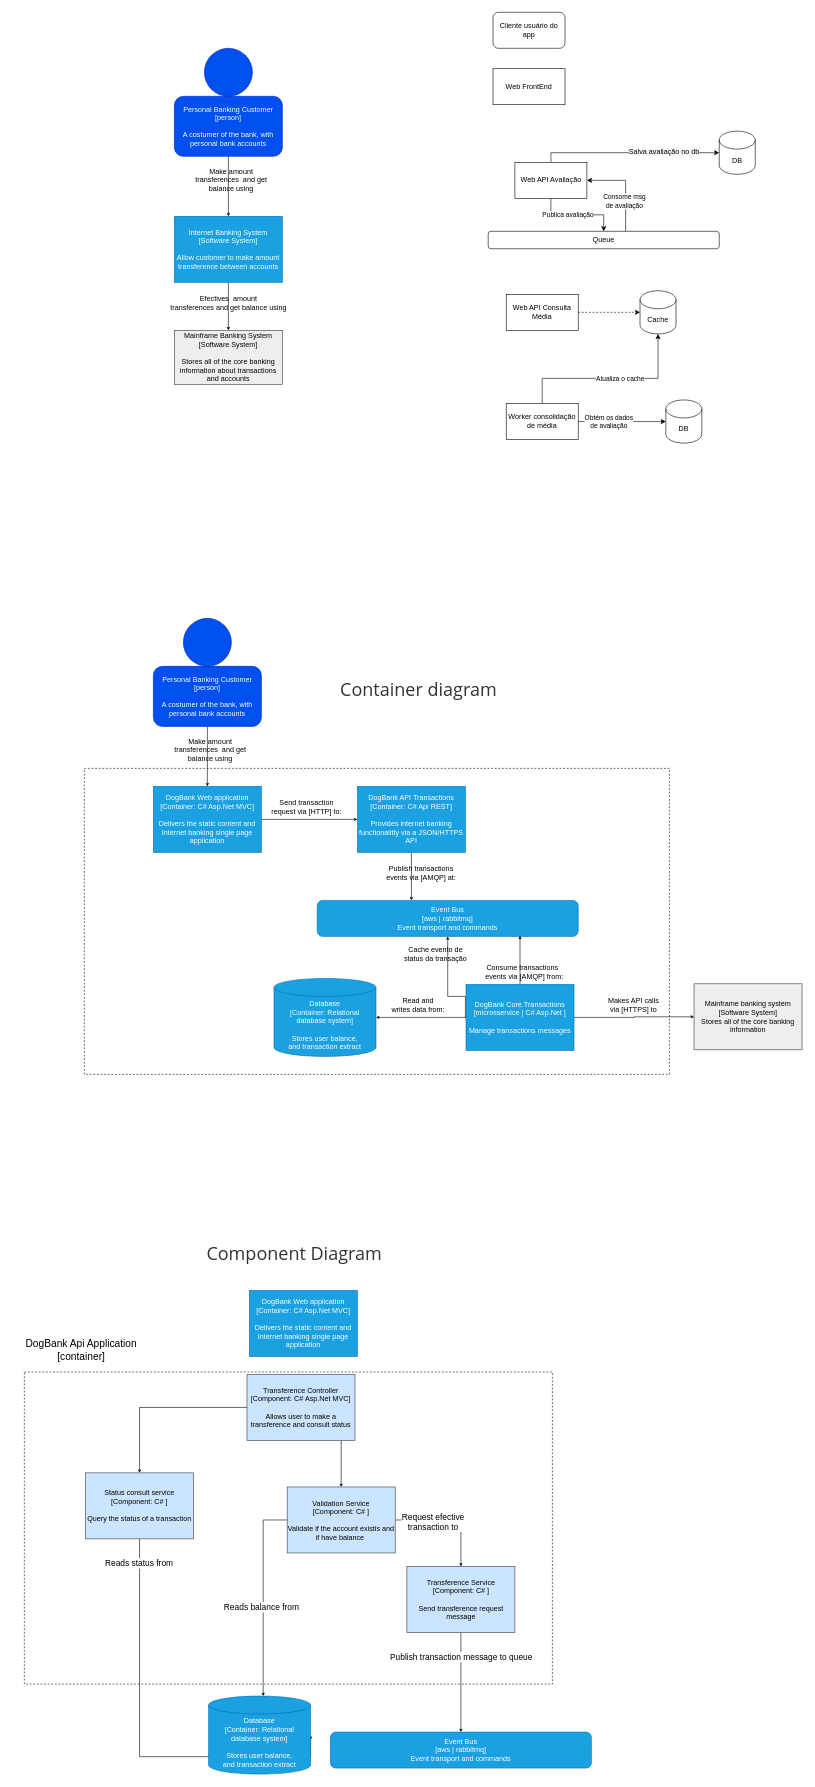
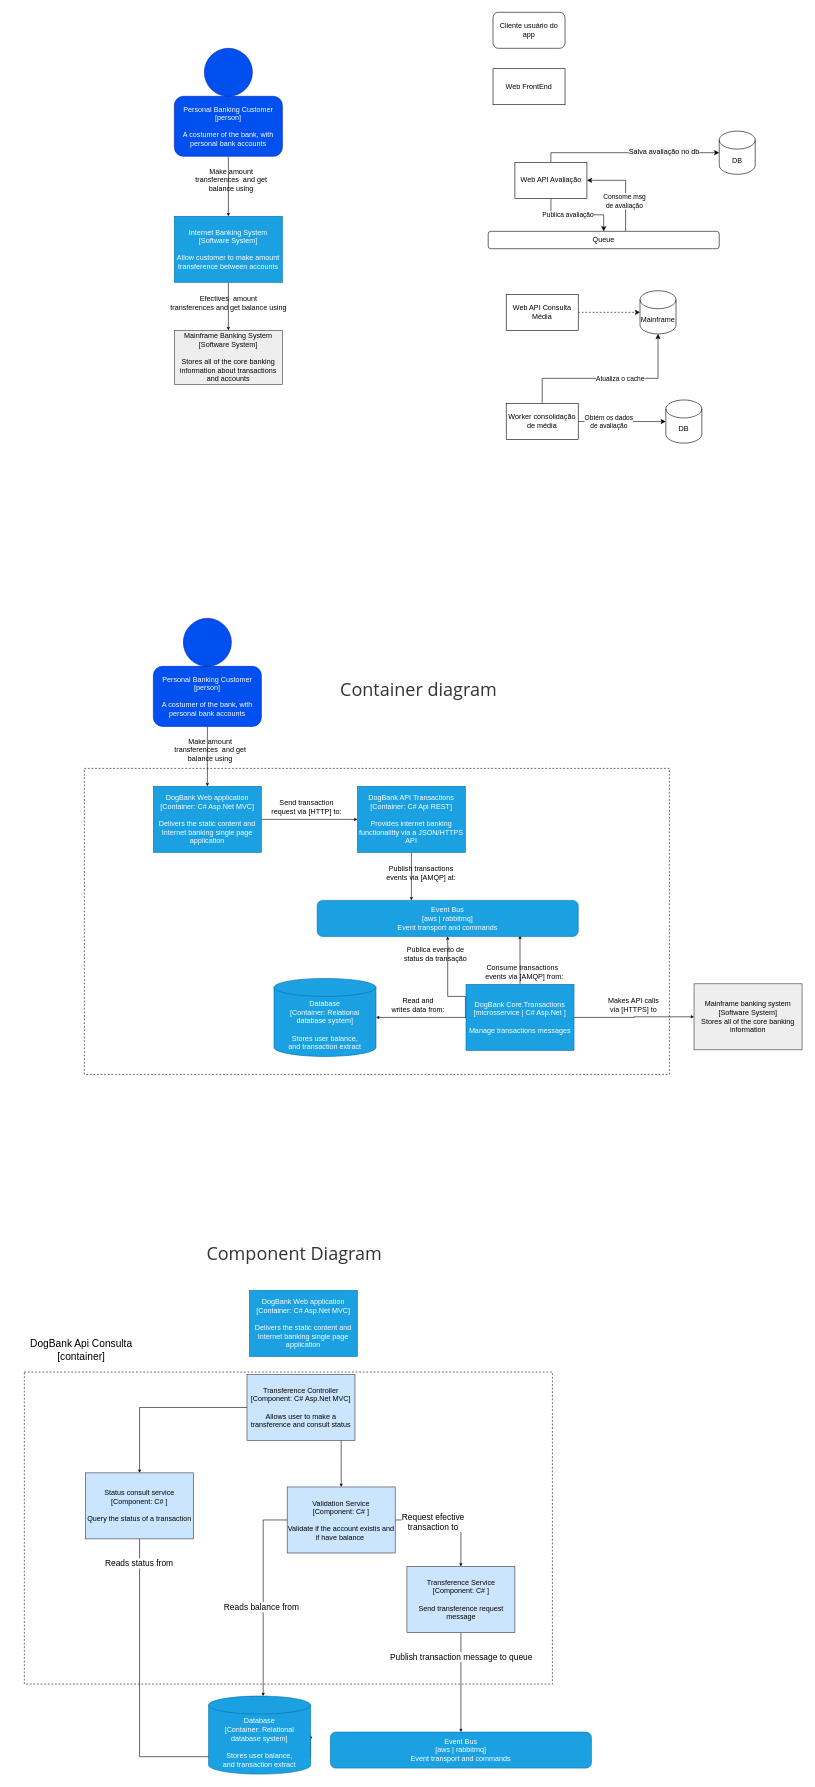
node "Cache": label "Cache" -> "Mainframe"
node "Cache evento de status da transação": label "Cache evento de status da transação" -> "Publica evento de status da transação"
node "DogBank Api Application [container]": label "DogBank Api Application [container]" -> "DogBank Api Consulta [container]"
